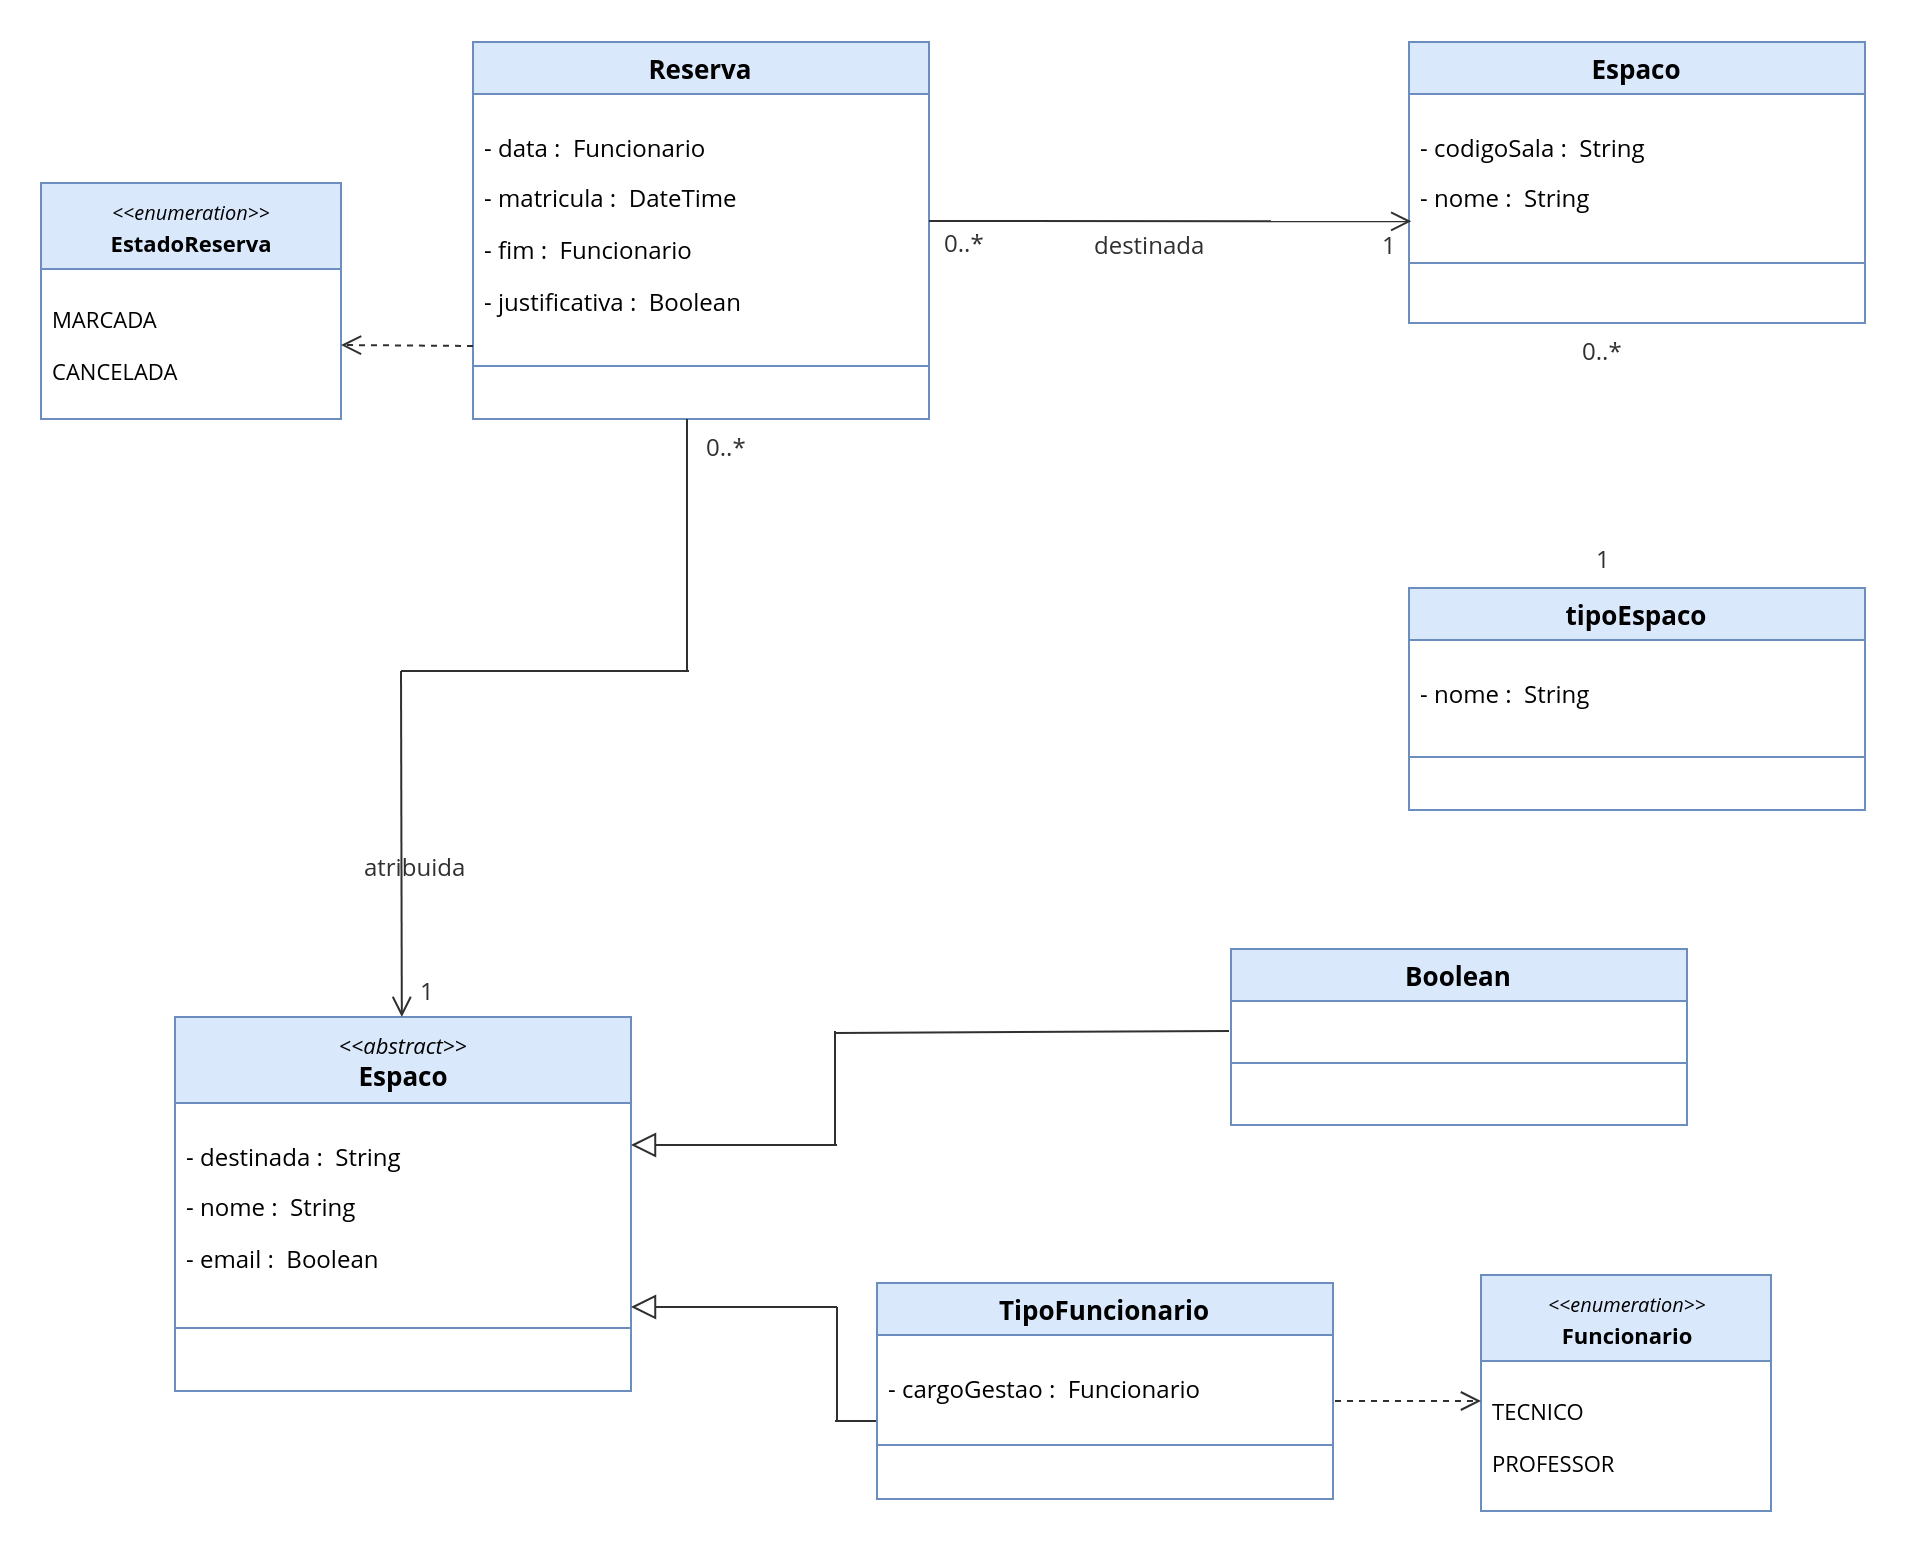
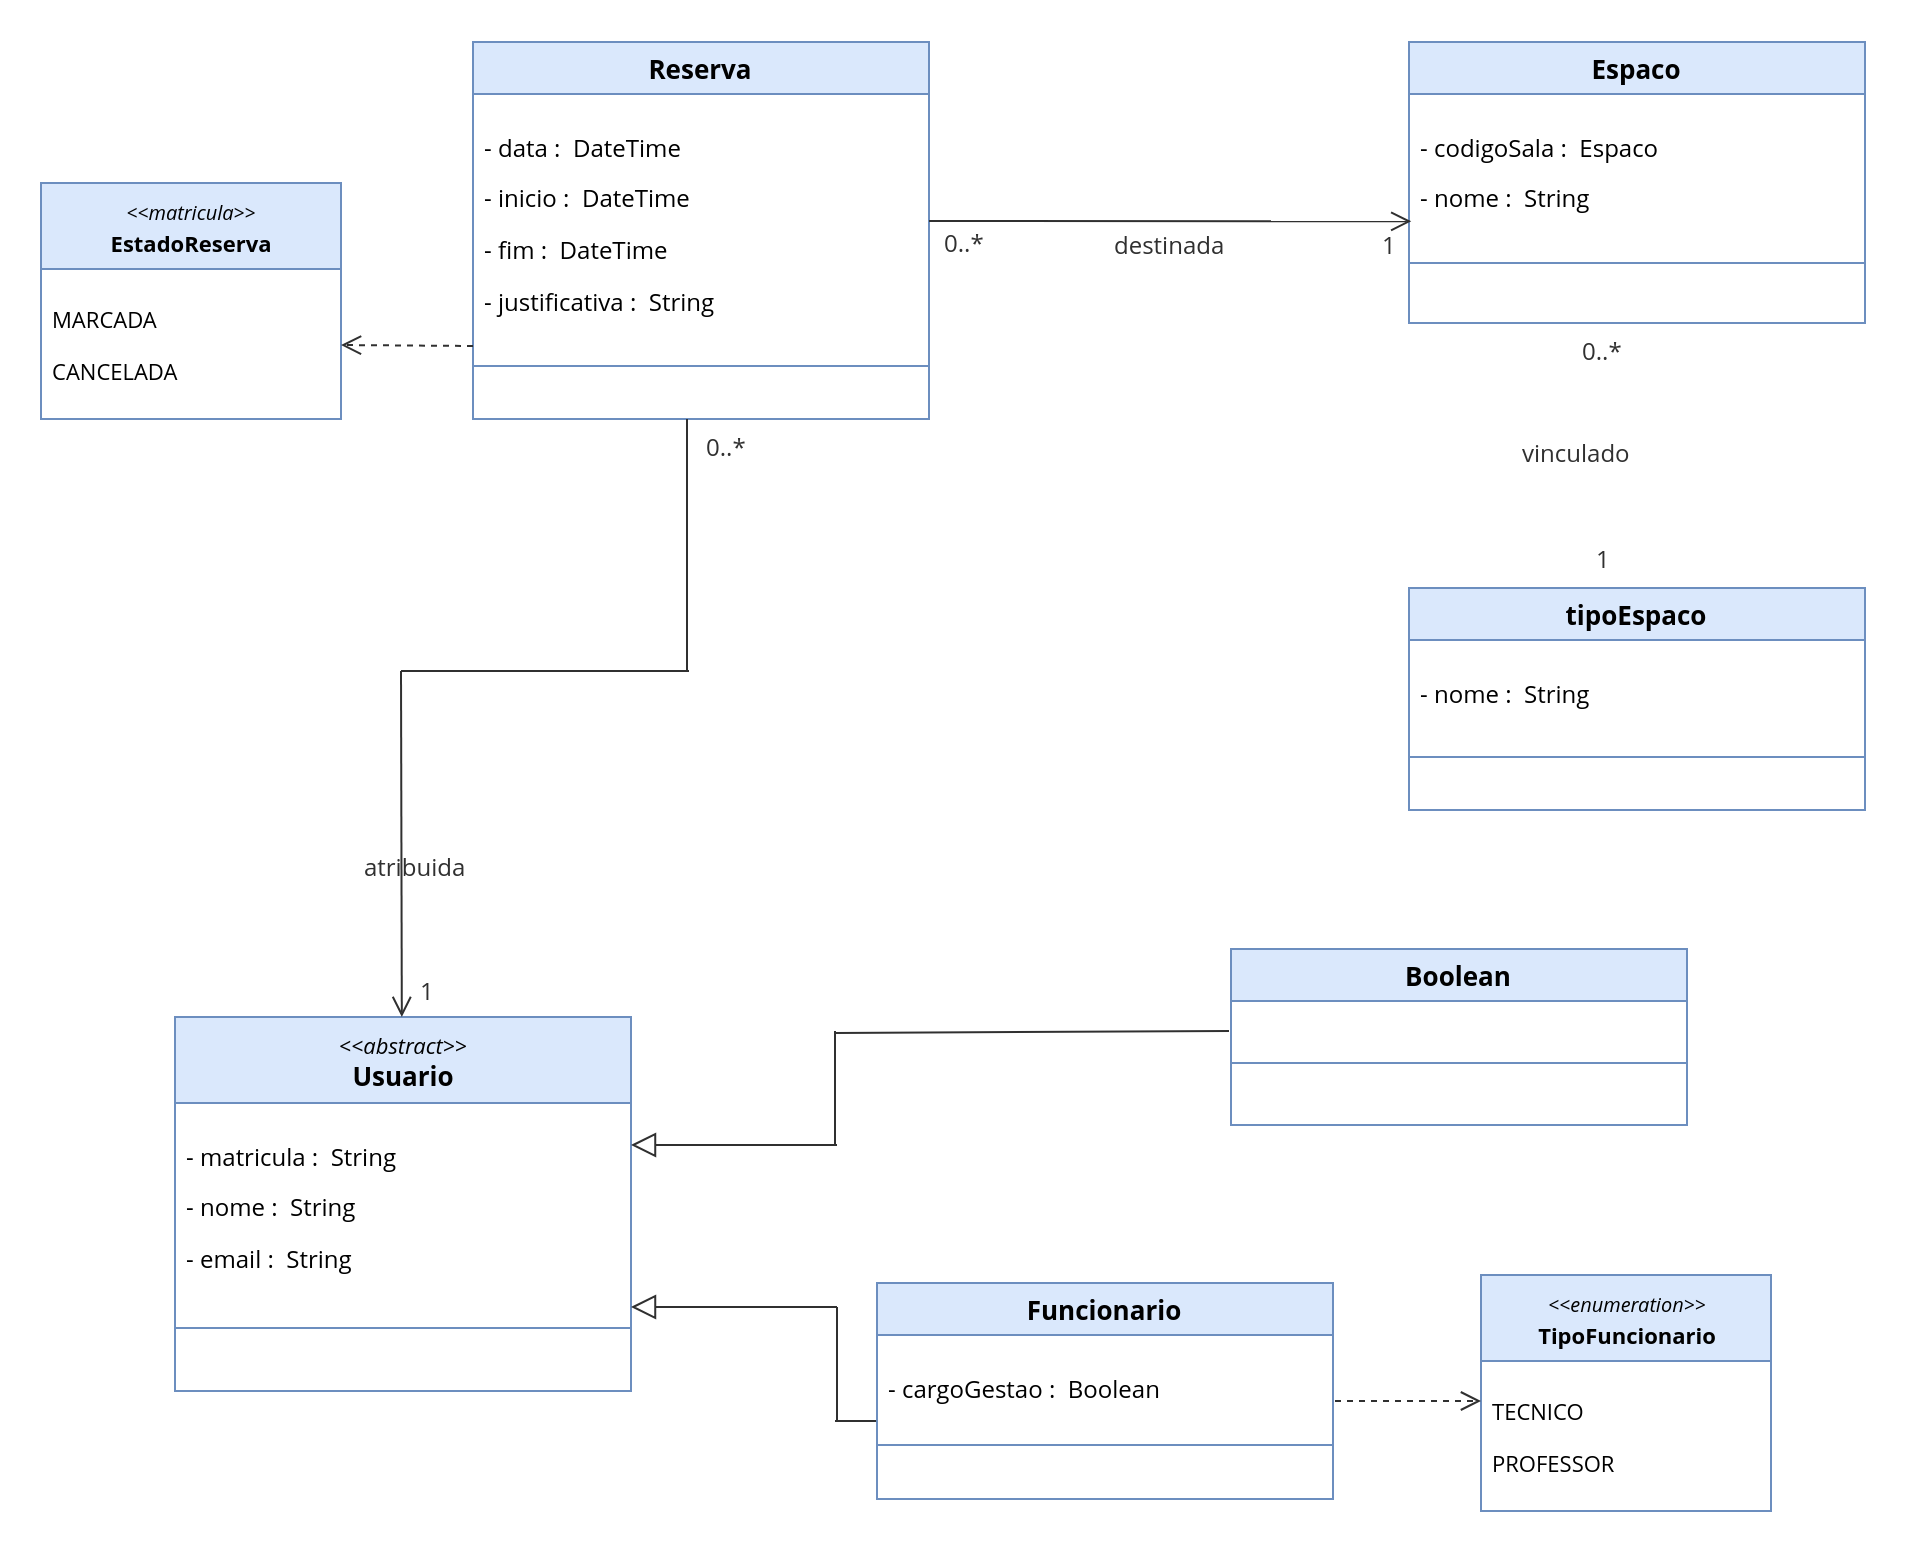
node "- data : Funcionario": label "- data : Funcionario" -> "- data : DateTime"
node "- codigoSala : String": label "- codigoSala : String" -> "- codigoSala : Espaco"
node "- matricula : DateTime": label "- matricula : DateTime" -> "- inicio : DateTime"
node "<<enumeration>> EstadoReserva": label "<<enumeration>> EstadoReserva" -> "<<matricula>> EstadoReserva"
node "destinada": moved (1154, 241) -> (1174, 241)
node "- fim : Funcionario": label "- fim : Funcionario" -> "- fim : DateTime"
node "- justificativa : Boolean": label "- justificativa : Boolean" -> "- justificativa : String"
node "vinculado": added
node "<<abstract>> Espaco": label "<<abstract>> Espaco" -> "<<abstract>> Usuario"
node "- destinada : String": label "- destinada : String" -> "- matricula : String"
node "- email : Boolean": label "- email : Boolean" -> "- email : String"
node "TipoFuncionario": label "TipoFuncionario" -> "Funcionario"
node "<<enumeration>> Funcionario": label "<<enumeration>> Funcionario" -> "<<enumeration>> TipoFuncionario"
node "- cargoGestao : Funcionario": label "- cargoGestao : Funcionario" -> "- cargoGestao : Boolean"
